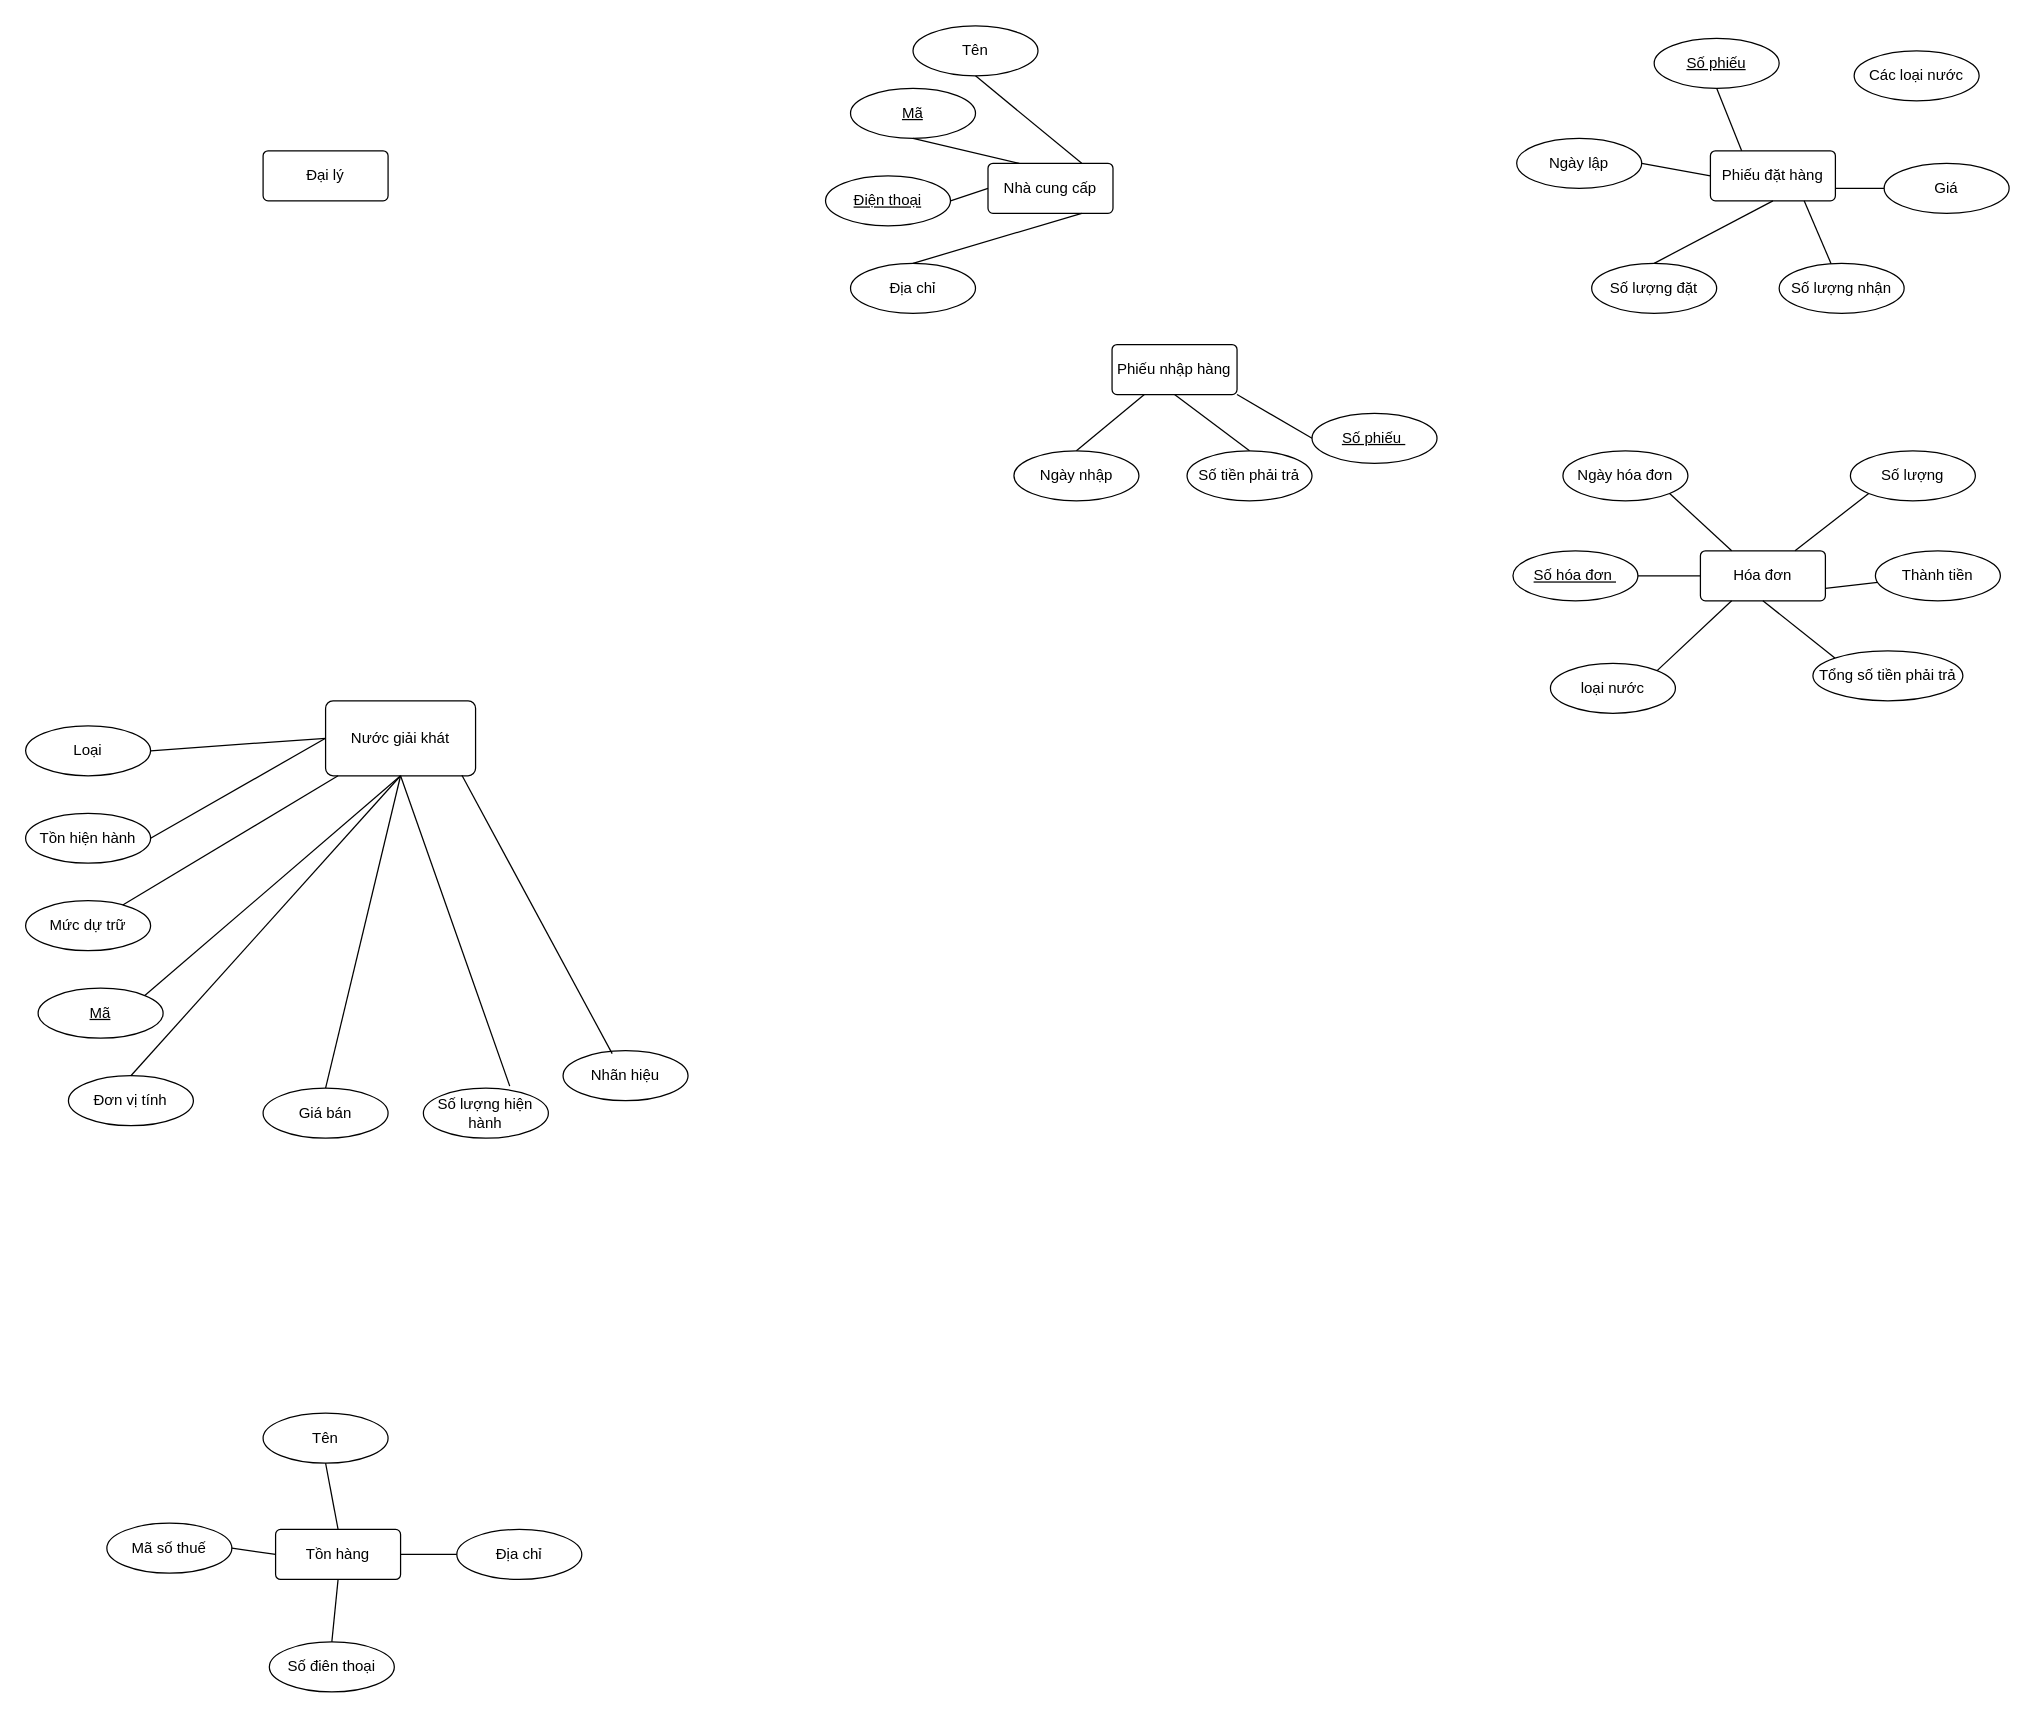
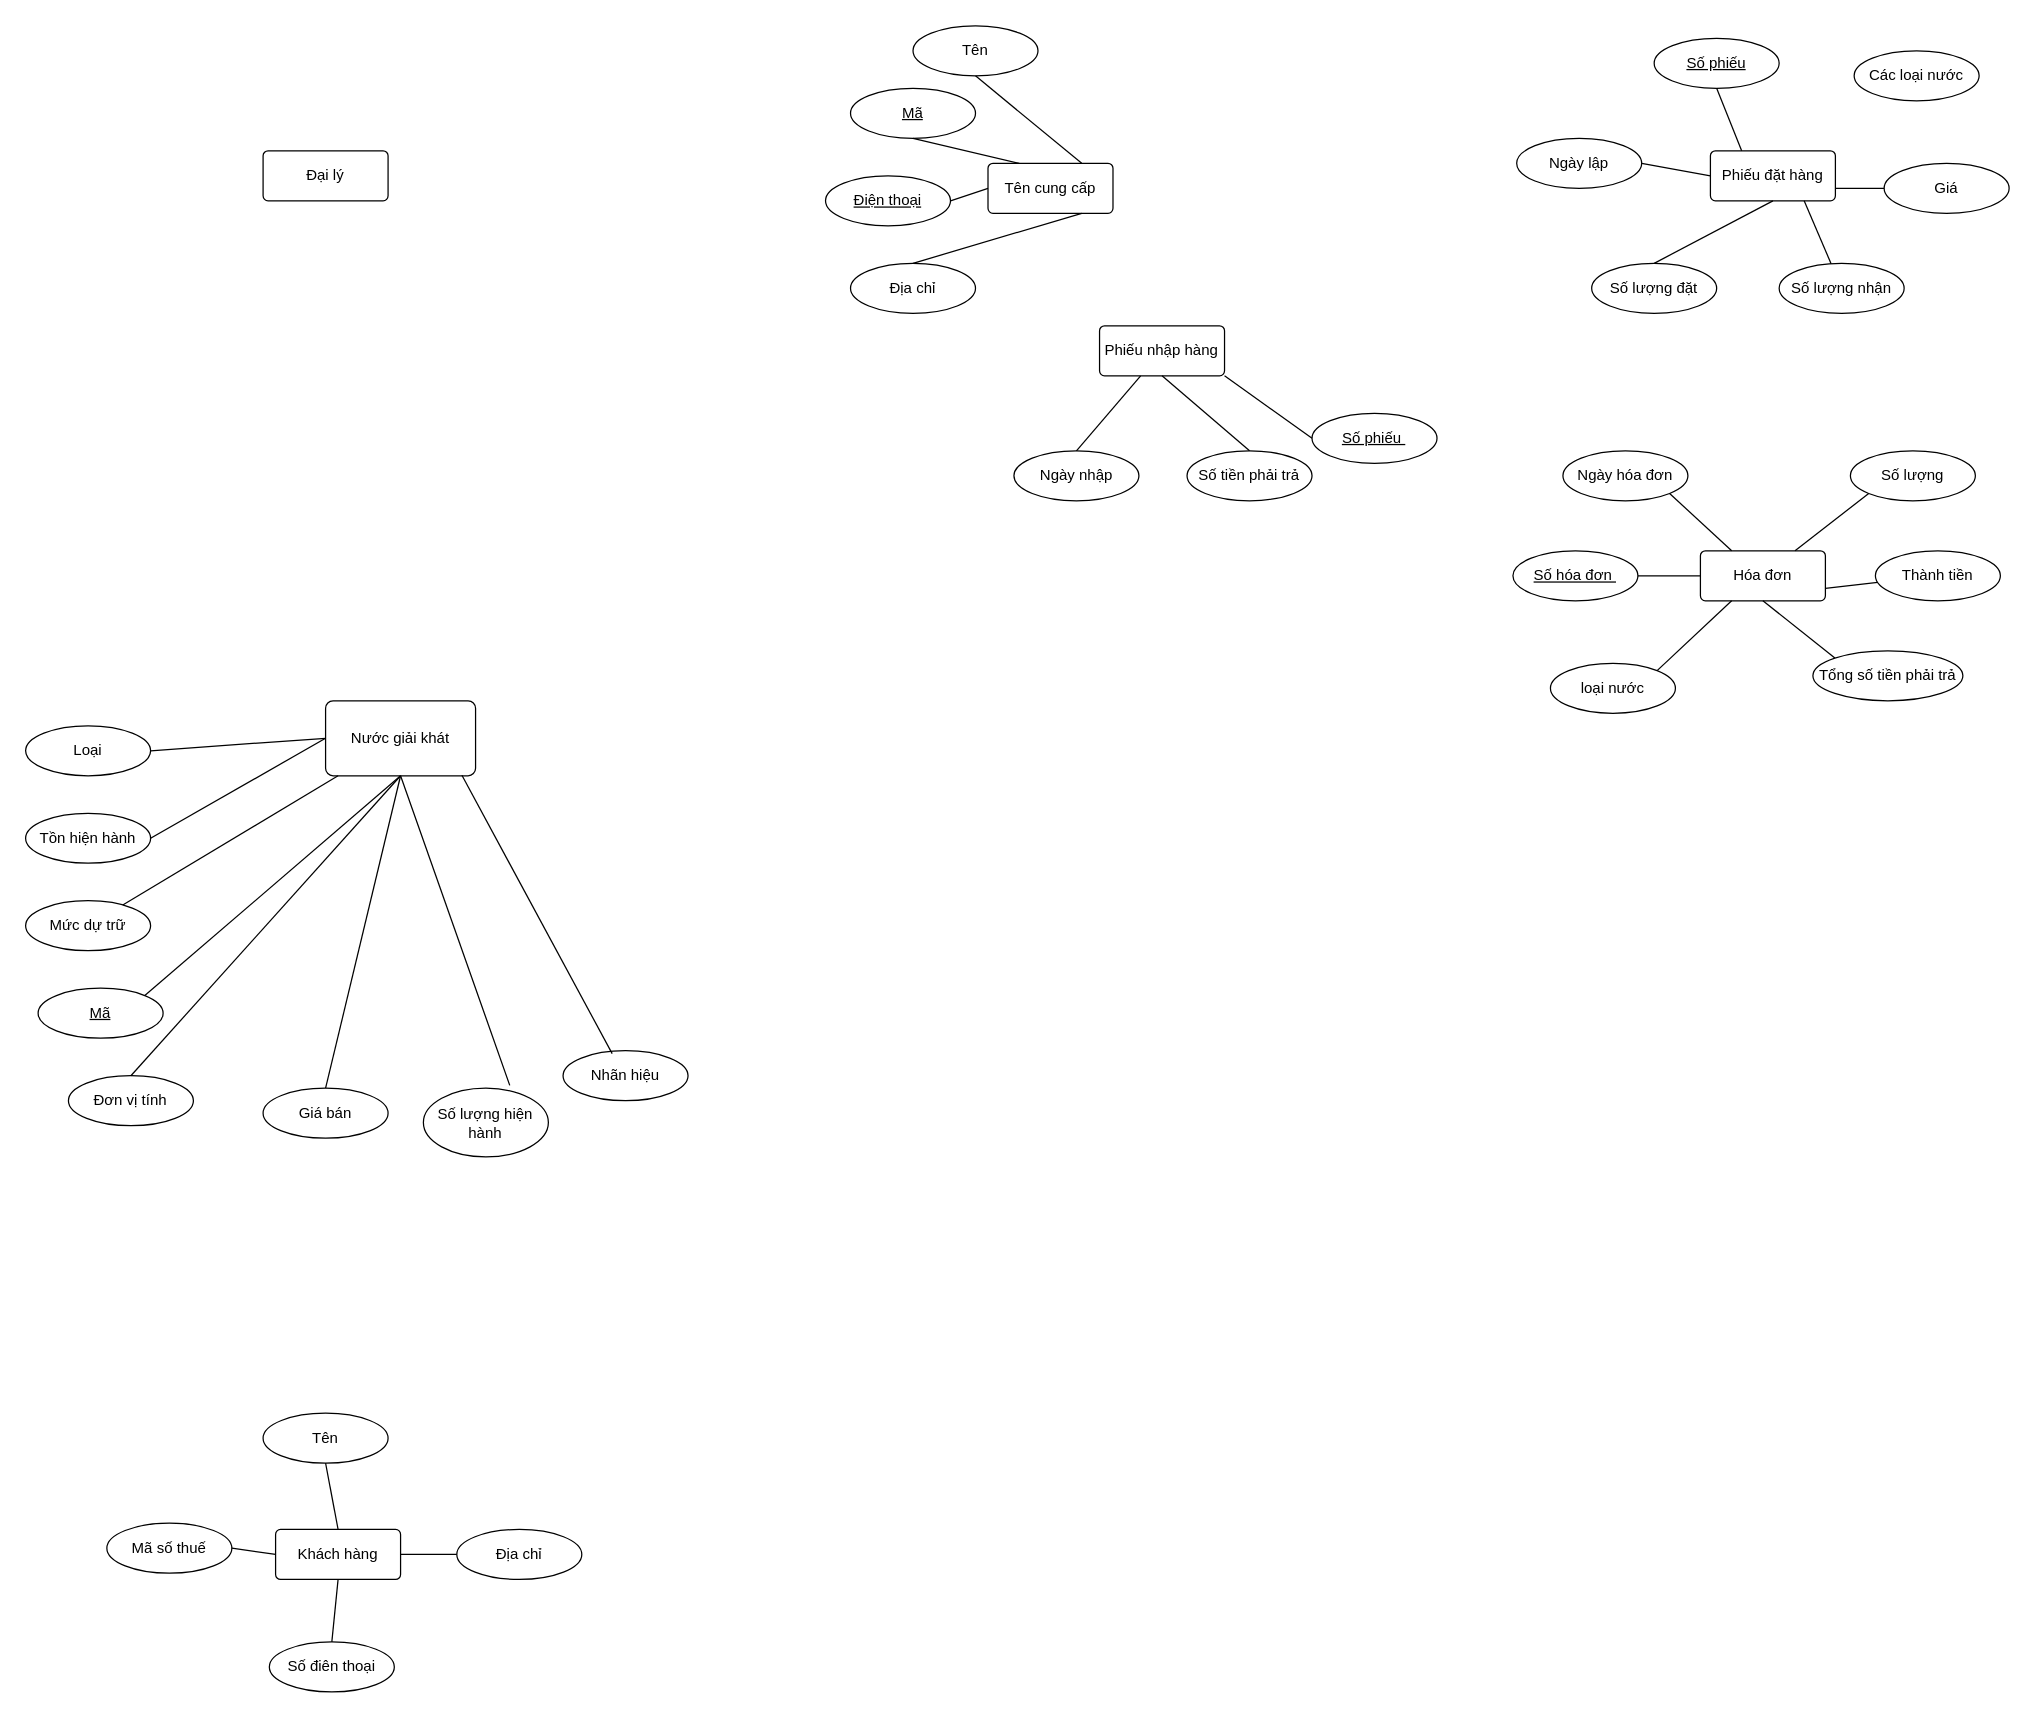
node "Nhà cung cấp": label "Nhà cung cấp" -> "Tên cung cấp"
node "Phiếu nhập hàng": moved (1175, 369) -> (1162, 351)
node "Số lượng hiện hành": size 125x50 -> 125x69
node "Tồn hàng": label "Tồn hàng" -> "Khách hàng"
